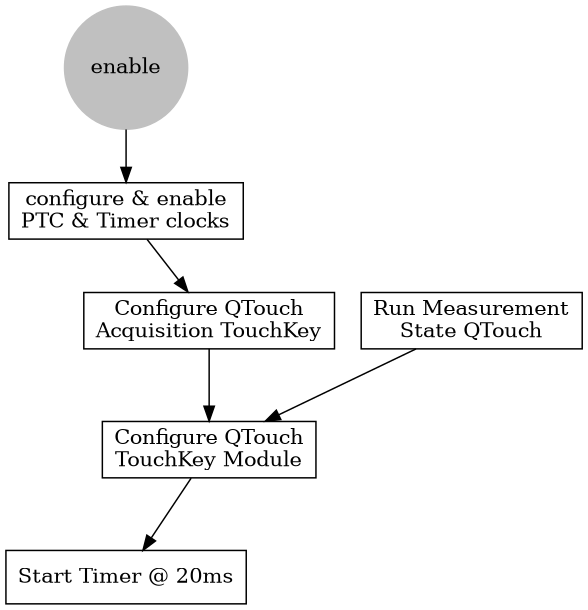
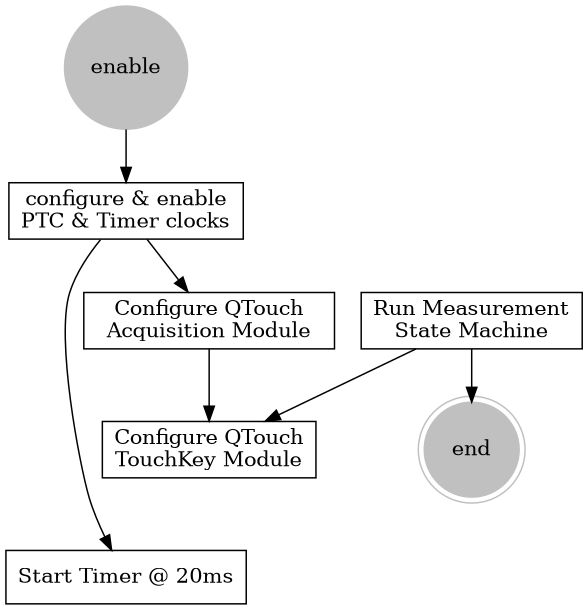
node "Configure QTouch Acquisition TouchKey": label "Configure QTouch Acquisition TouchKey" -> "Configure QTouch Acquisition Module"
node "Run Measurement State QTouch": label "Run Measurement State QTouch" -> "Run Measurement State Machine"
node "end": added
edge "Configure QTouch TouchKey Module" -> "Start Timer @ 20ms": now "configure & enable PTC & Timer clocks" -> "Start Timer @ 20ms"
